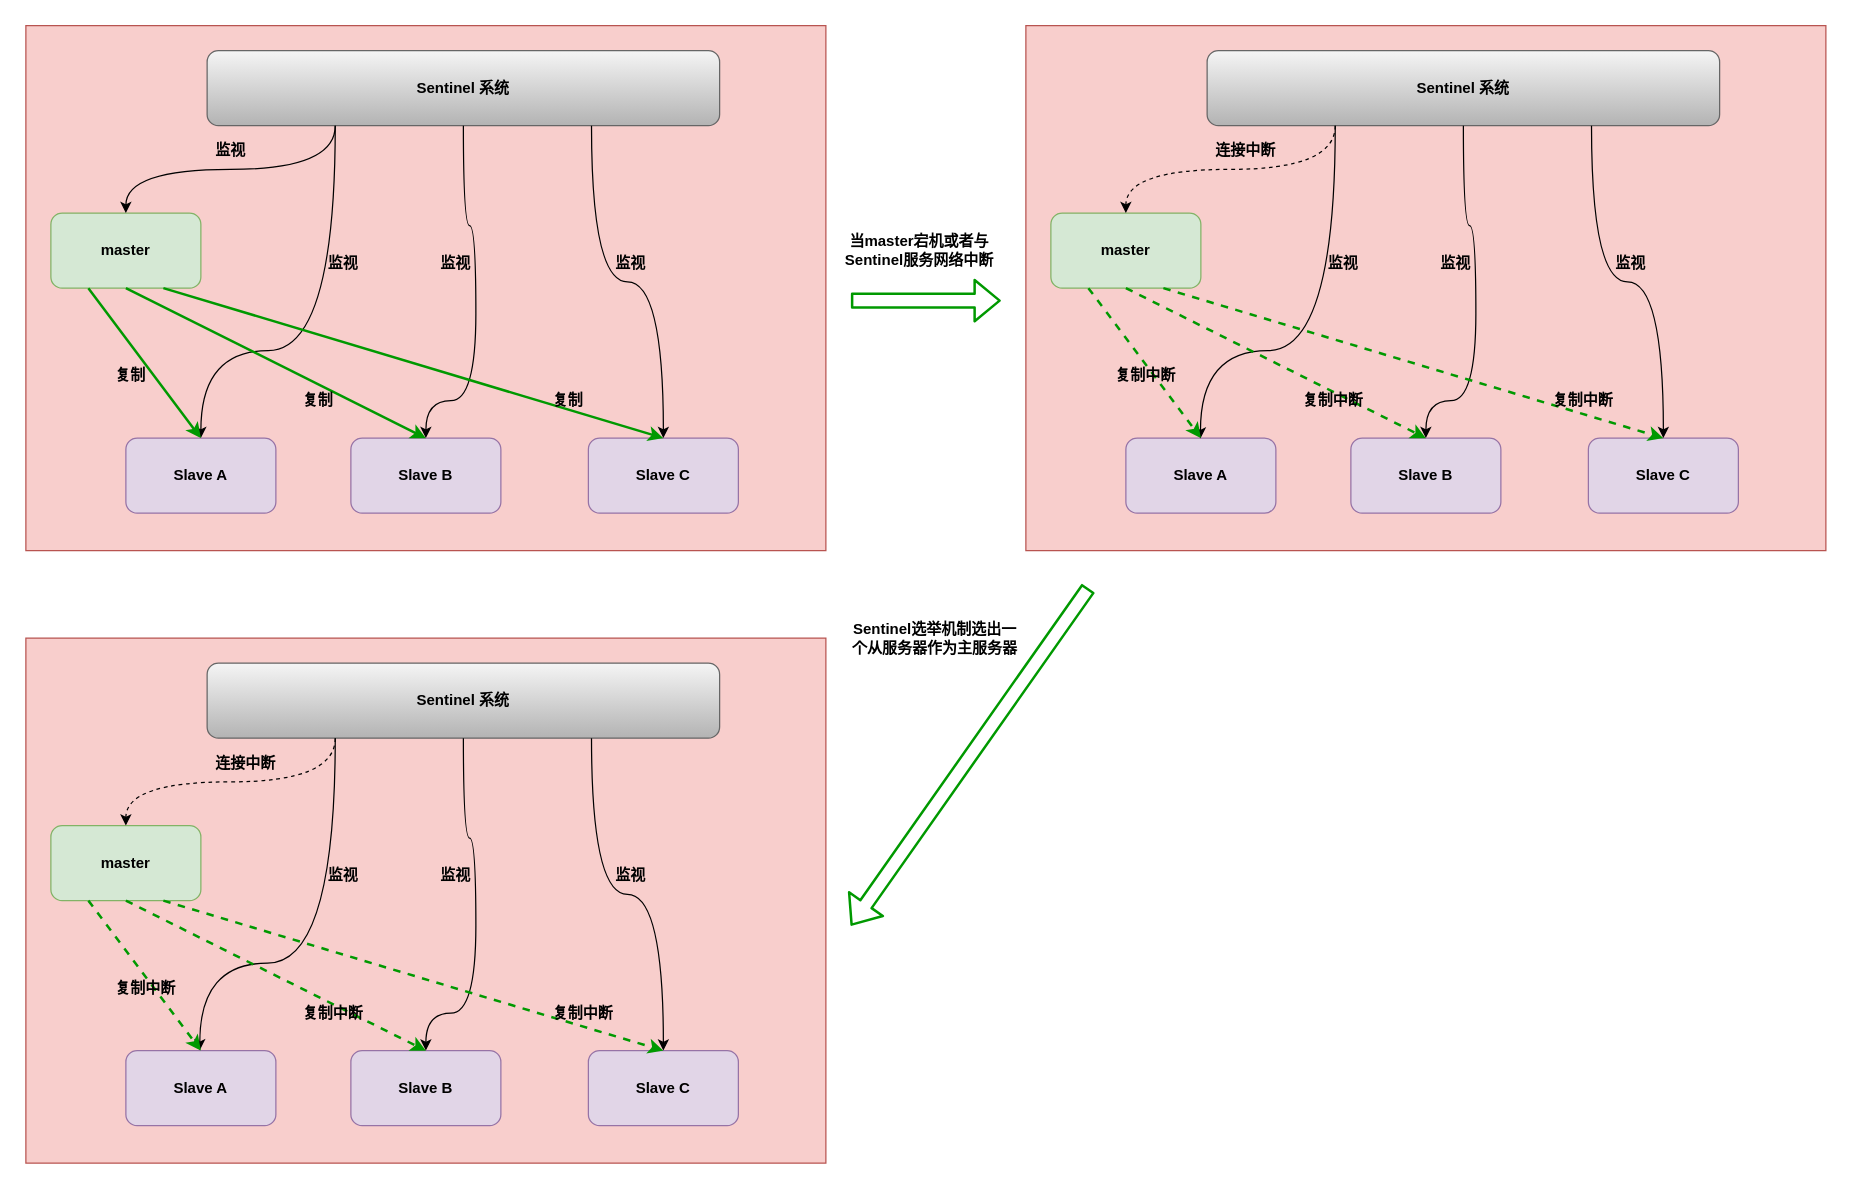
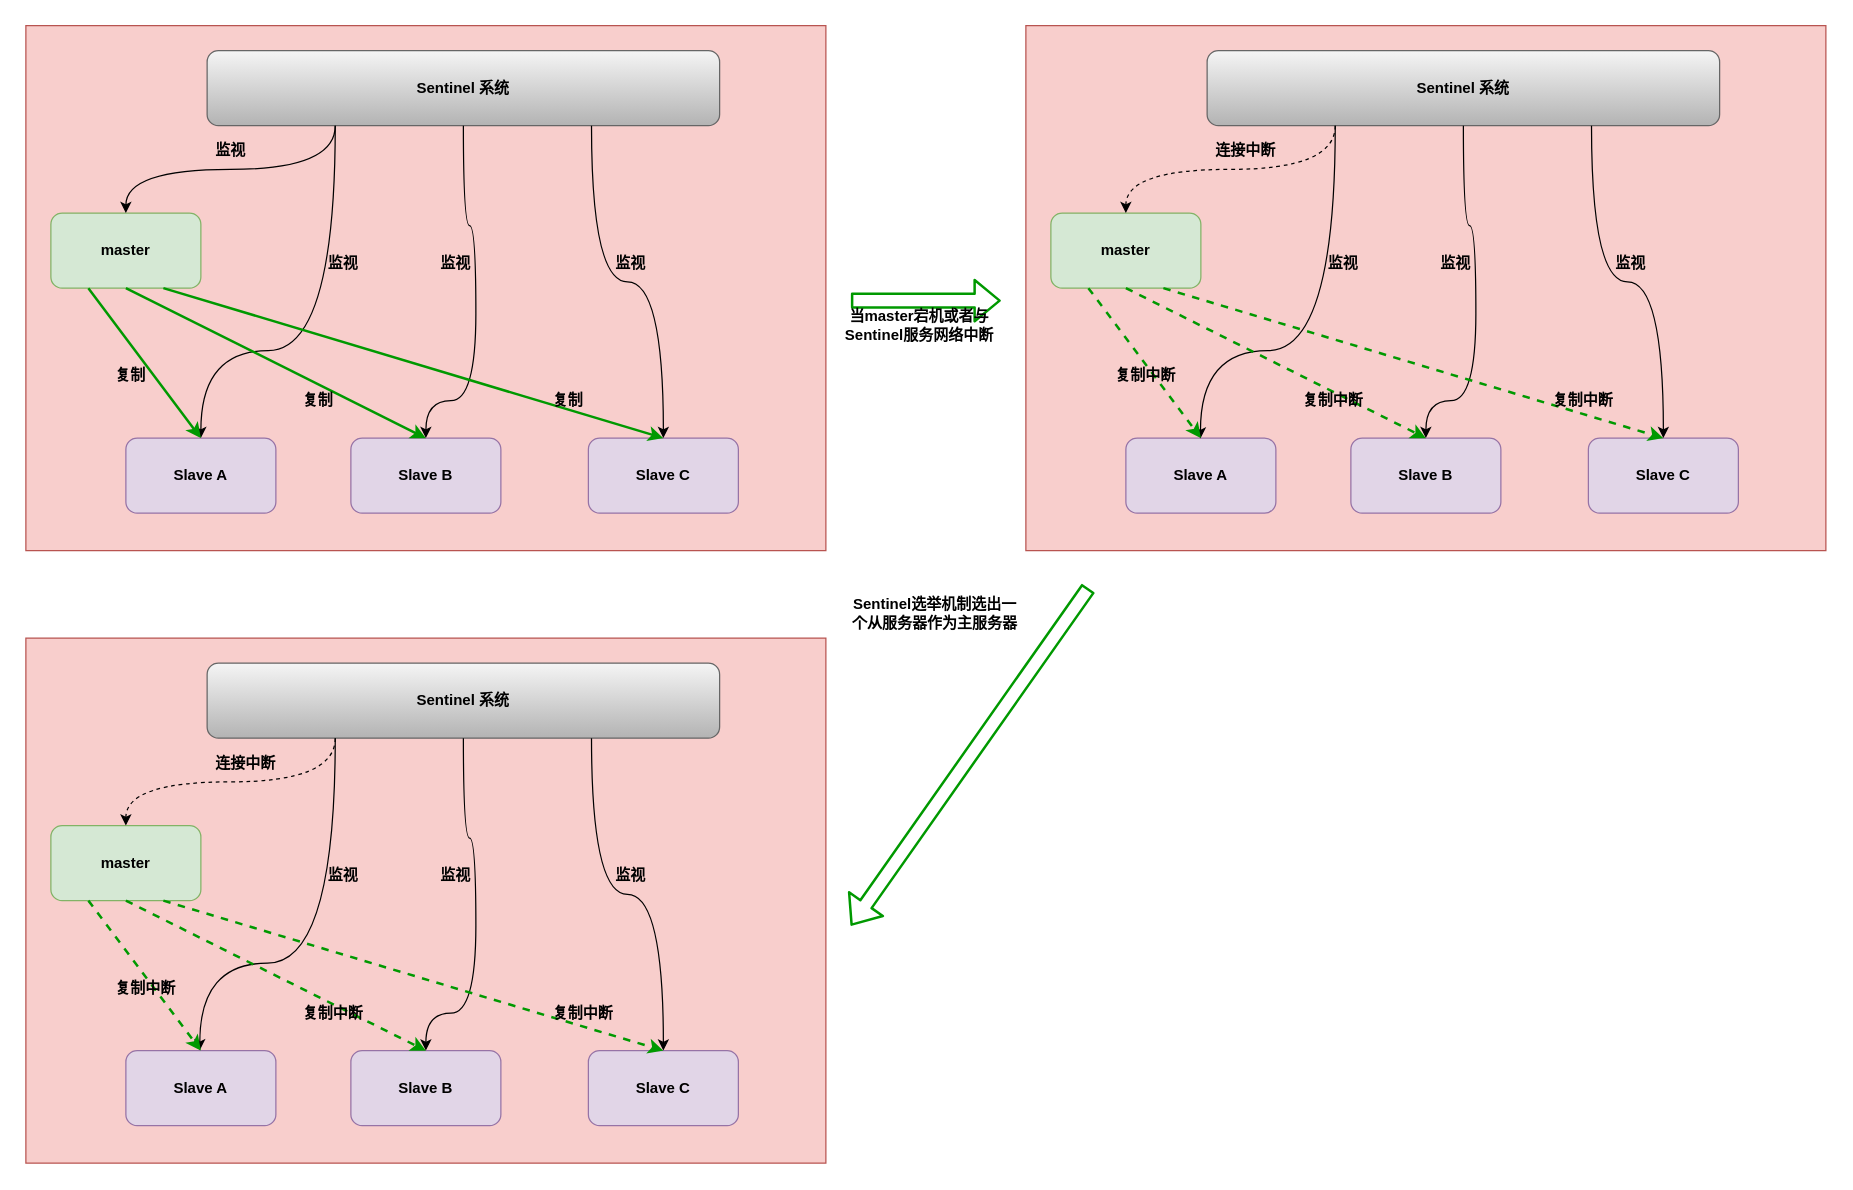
node "当master宕机或者与Sentinel服务网络中断": moved (919, 251) -> (919, 326)
node "Sentinel选举机制选出一个从服务器作为主服务器": moved (935, 638) -> (935, 613)
